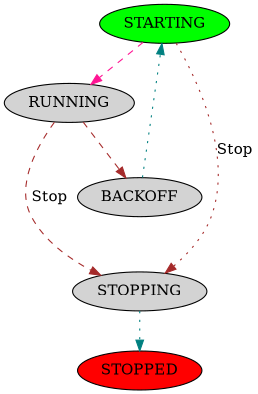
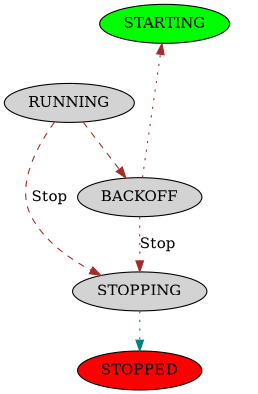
edge "STARTING" -> "RUNNING": removed
edge "BACKOFF" -> "STARTING": color teal -> brown
edge "STARTING" -> "STOPPING": now "BACKOFF" -> "STOPPING"
